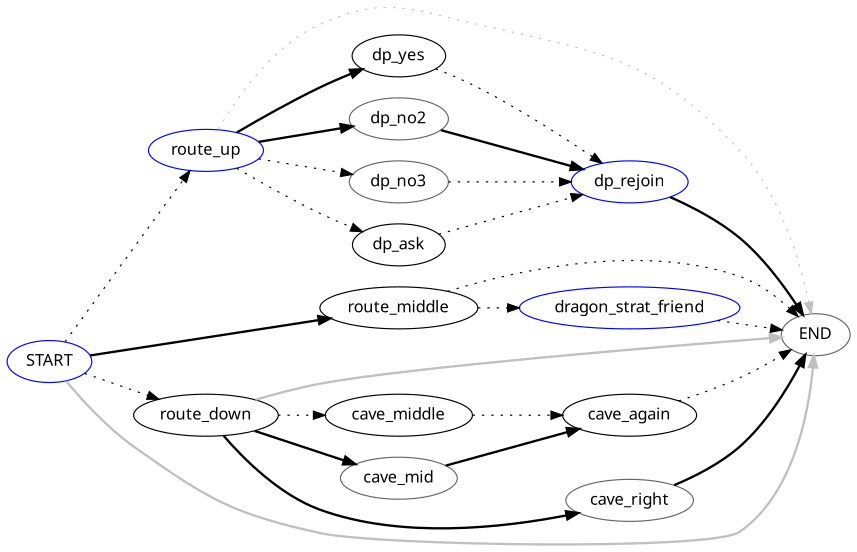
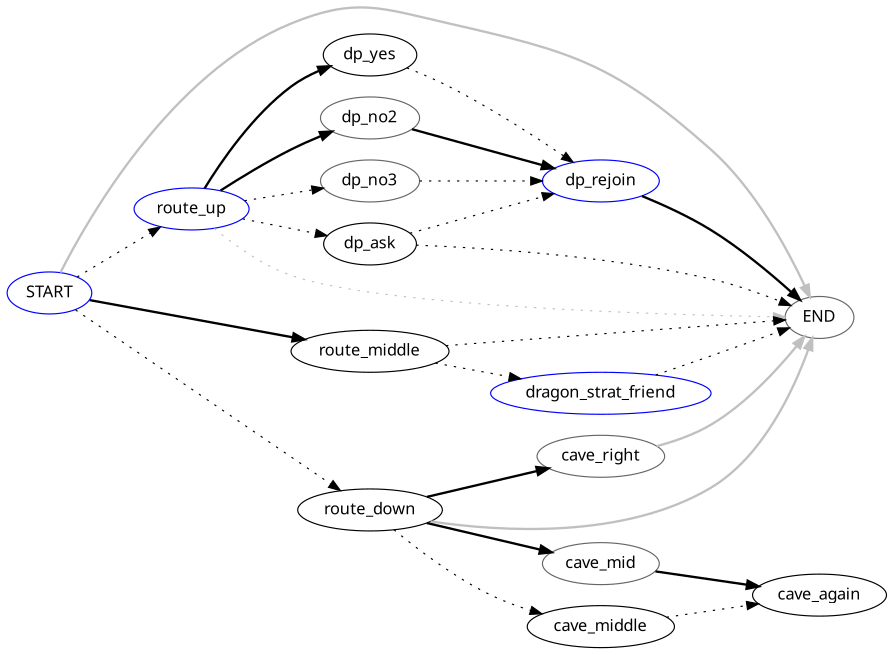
edge "cave_again" -> "END": now "dp_ask" -> "END"
edge "cave_right" -> "END": color black -> gray
